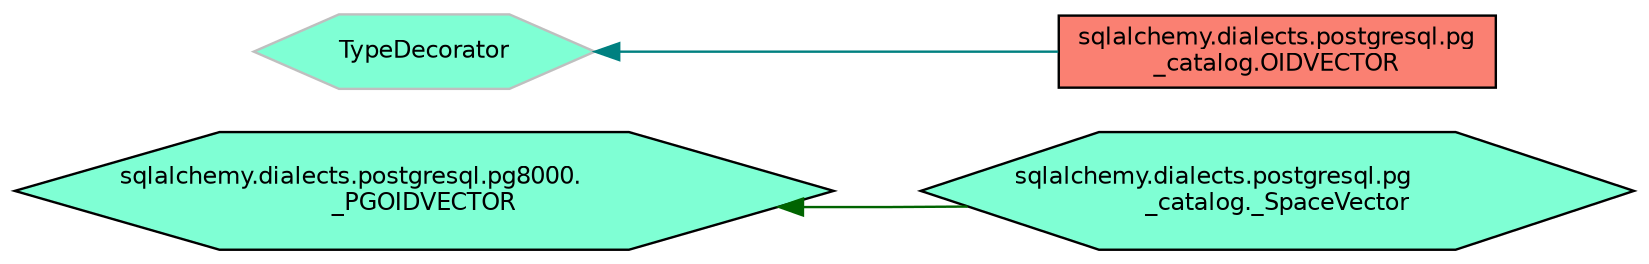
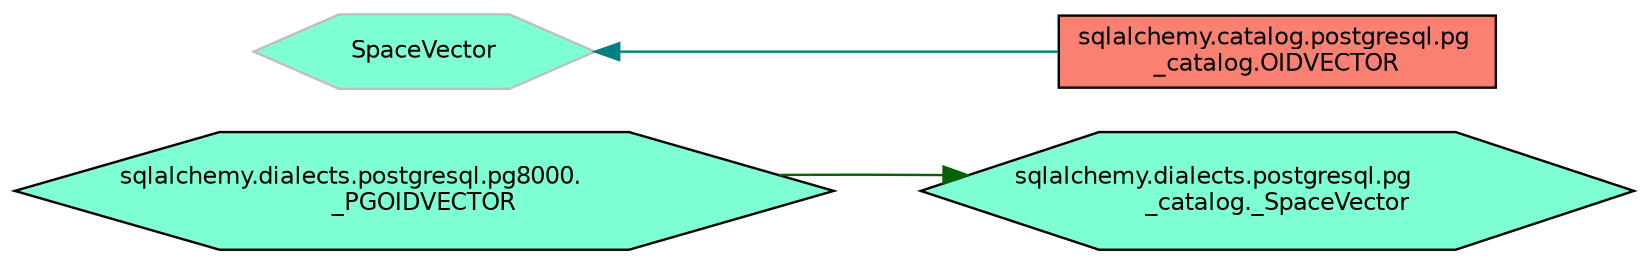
node "TypeDecorator": label "TypeDecorator" -> "SpaceVector"
node "sqlalchemy.dialects.postgresql.pg _catalog.OIDVECTOR": label "sqlalchemy.dialects.postgresql.pg _catalog.OIDVECTOR" -> "sqlalchemy.catalog.postgresql.pg _catalog.OIDVECTOR"
edge "sqlalchemy.dialects.postgresql.pg _catalog._SpaceVector" -> "sqlalchemy.dialects.postgresql.pg8000. _PGOIDVECTOR": reversed
